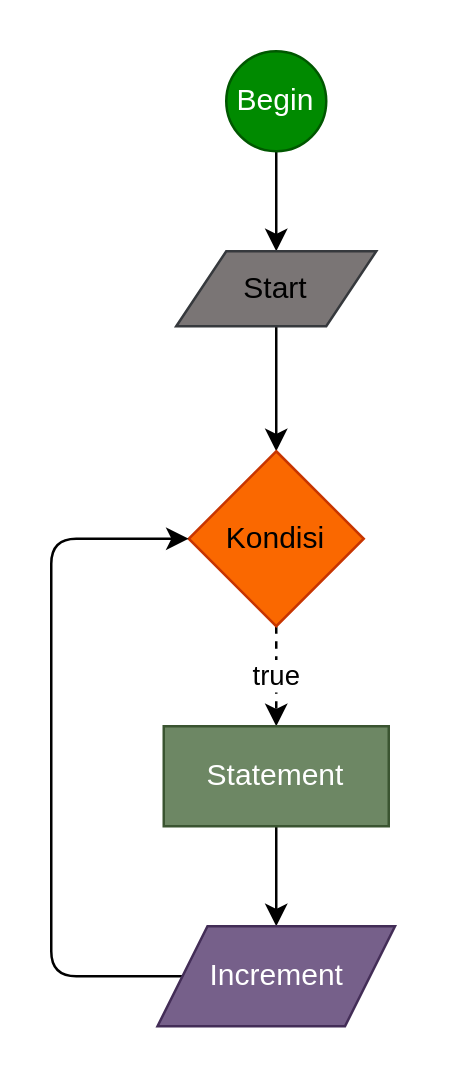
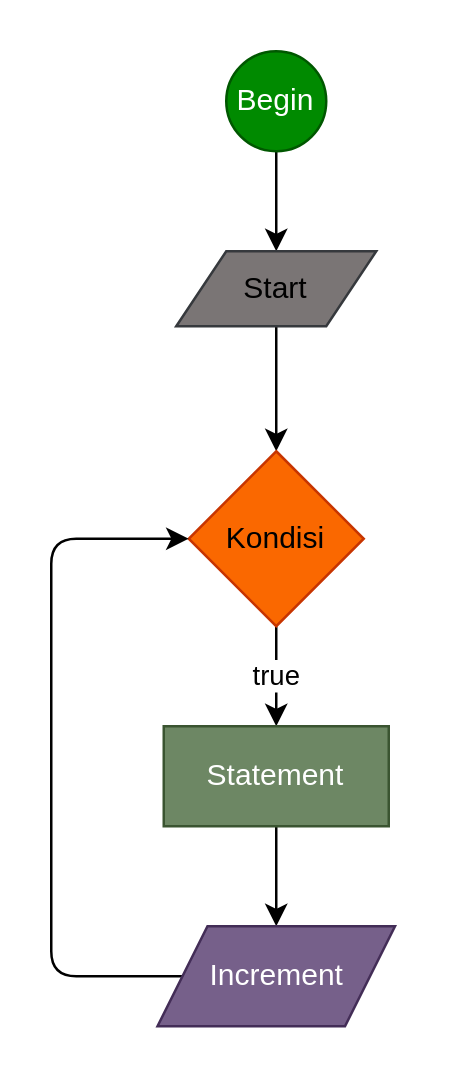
edge "Kondisi" -> "Statement": style dashed -> solid
